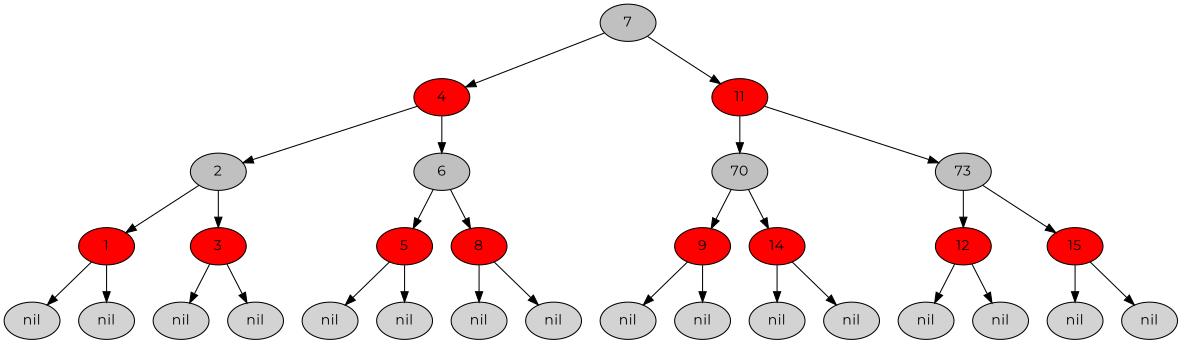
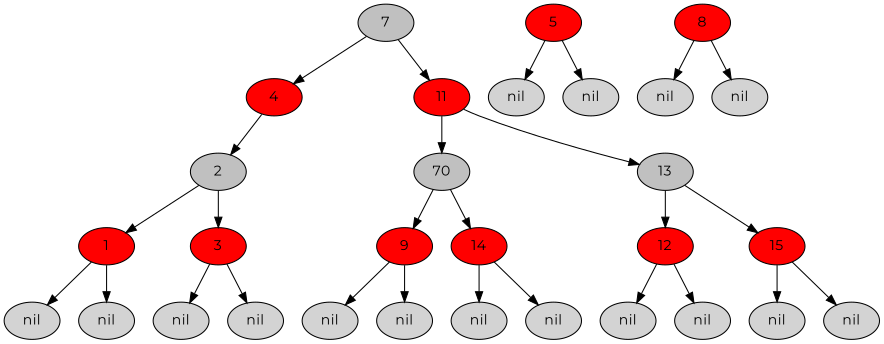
node "6": removed
node "73": label "73" -> "13"
